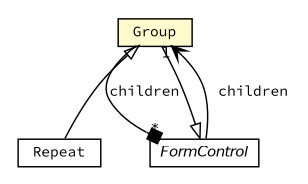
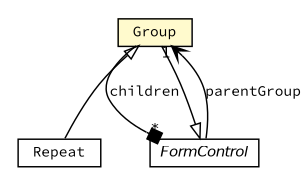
edge "FormControl" -> "Group": label "children" -> "parentGroup"
